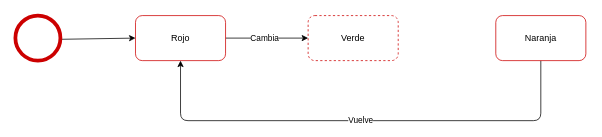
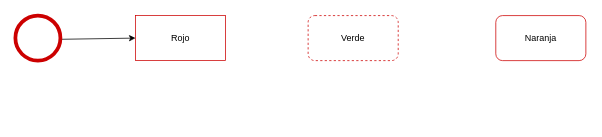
node "Rojo": shape rounded rectangle -> rectangle
edge "Rojo" -> "Verde": removed, label "Cambia"
edge "Naranja" -> "Rojo": removed, label "Vuelve"
